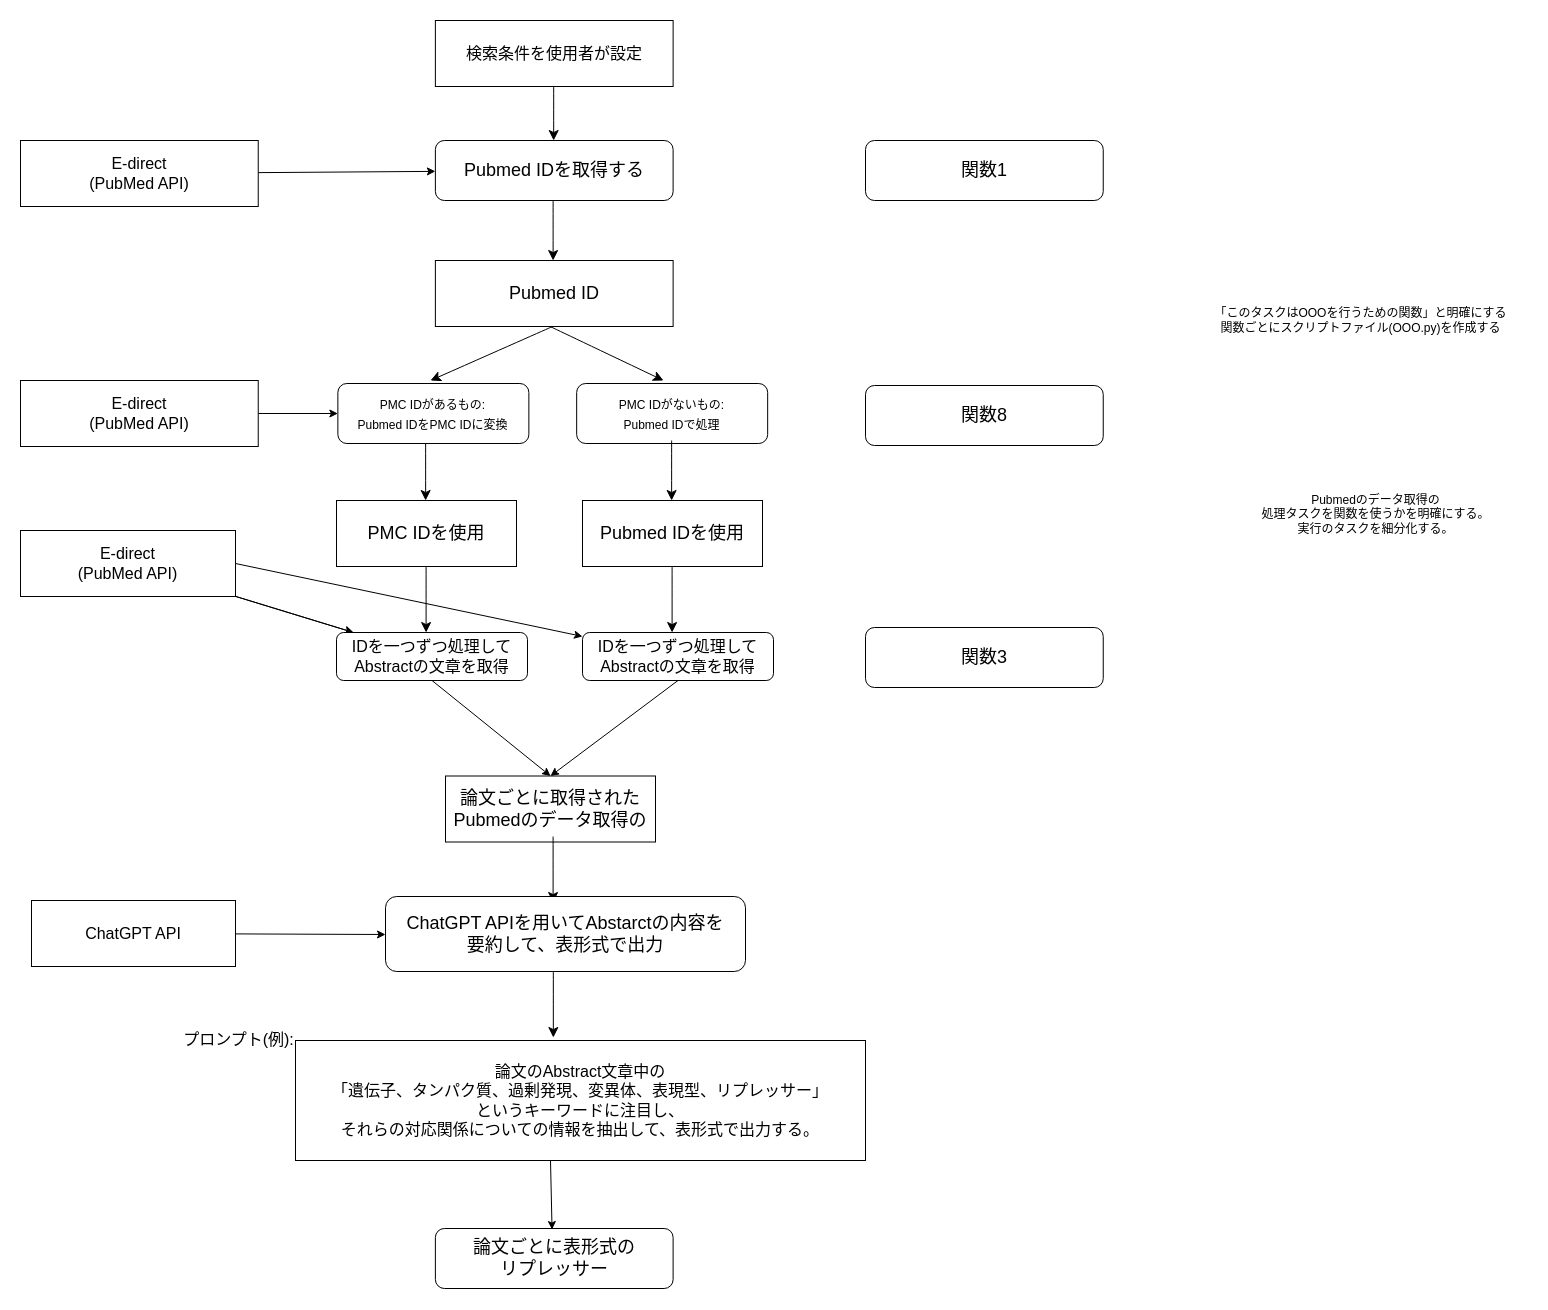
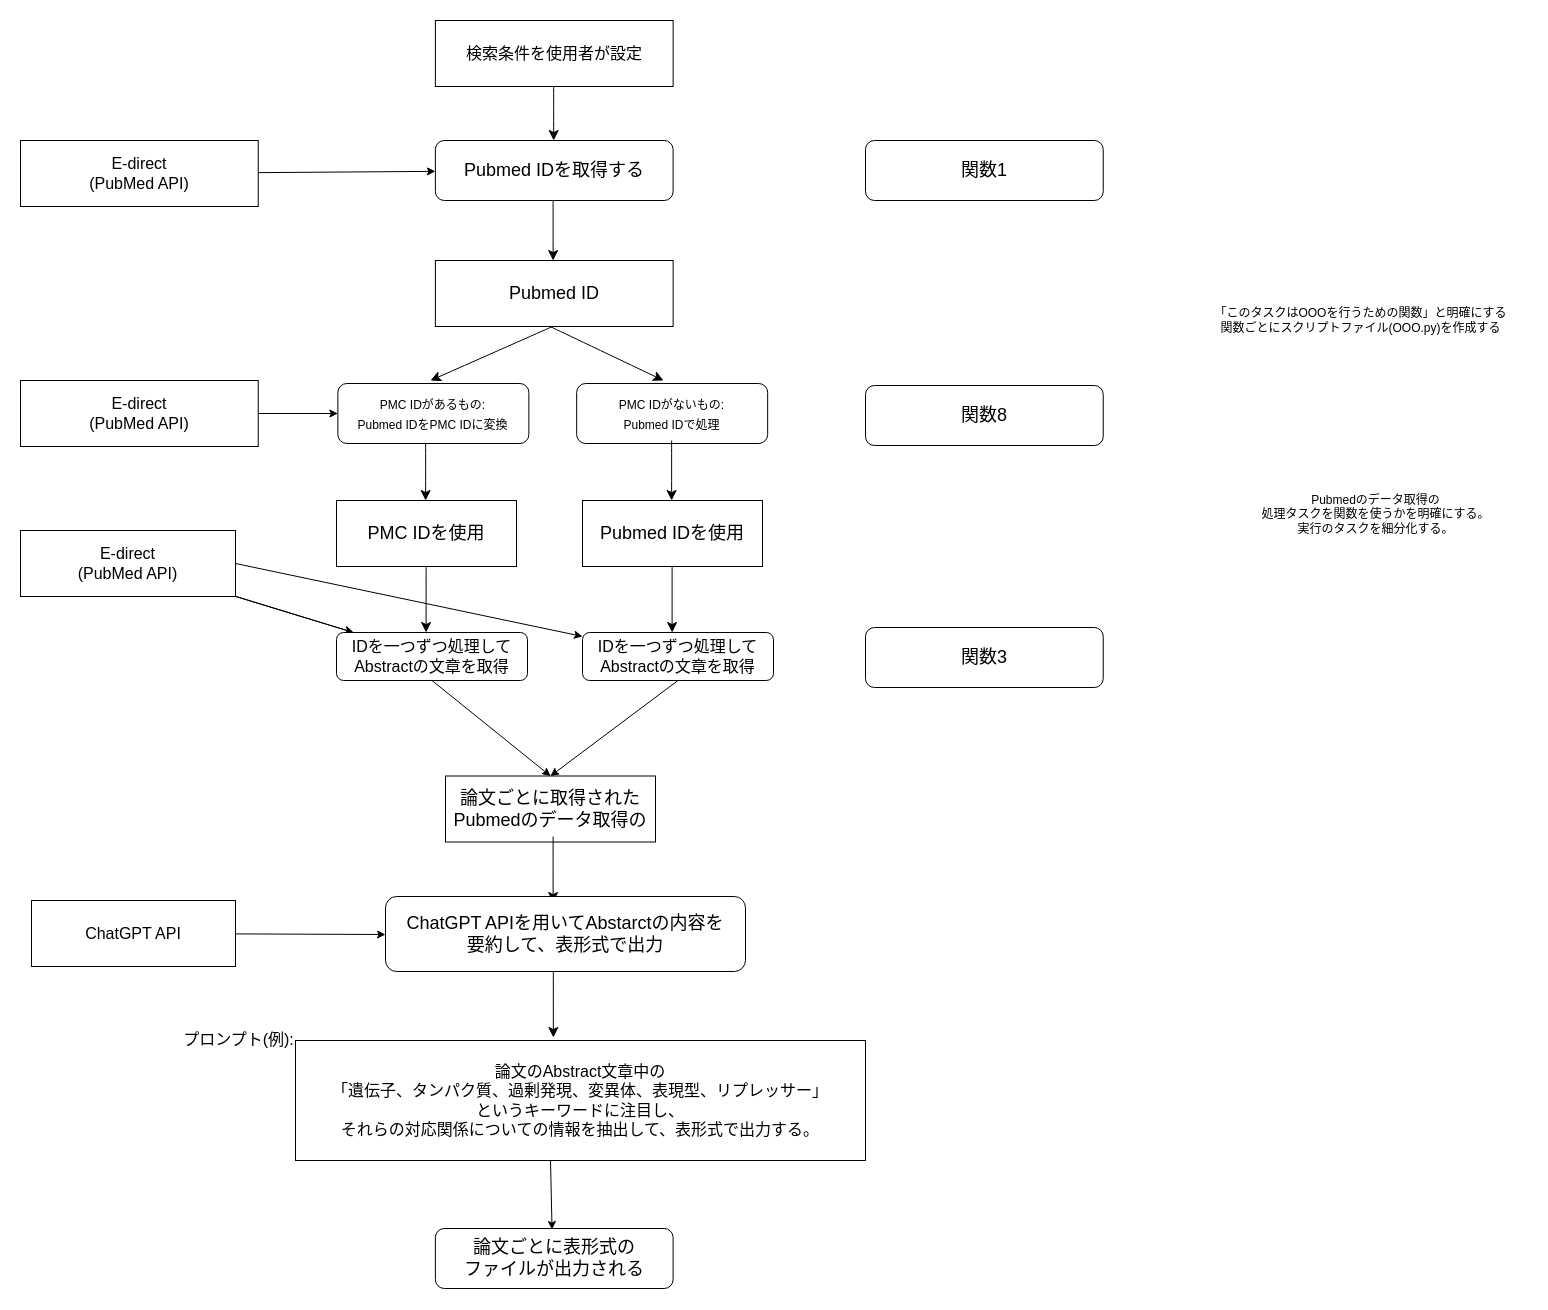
node "論文ごとに表形式の リプレッサー": label "論文ごとに表形式の リプレッサー" -> "論文ごとに表形式の ファイルが出力される"
